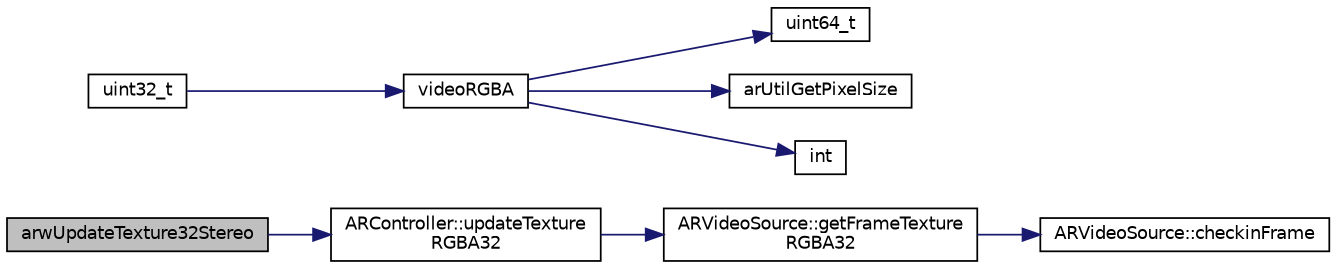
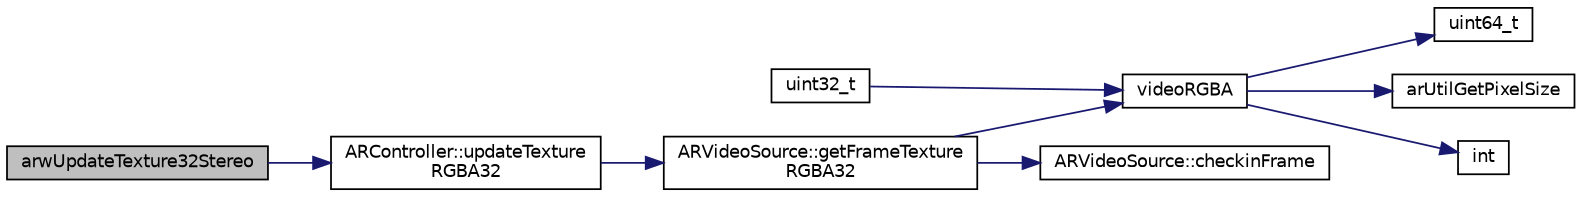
edge "ARVideoSource::getFrameTexture RGBA32" -> "videoRGBA": added
